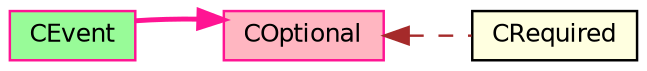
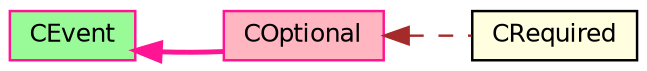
edge "CEvent" -> "COptional": reversed
